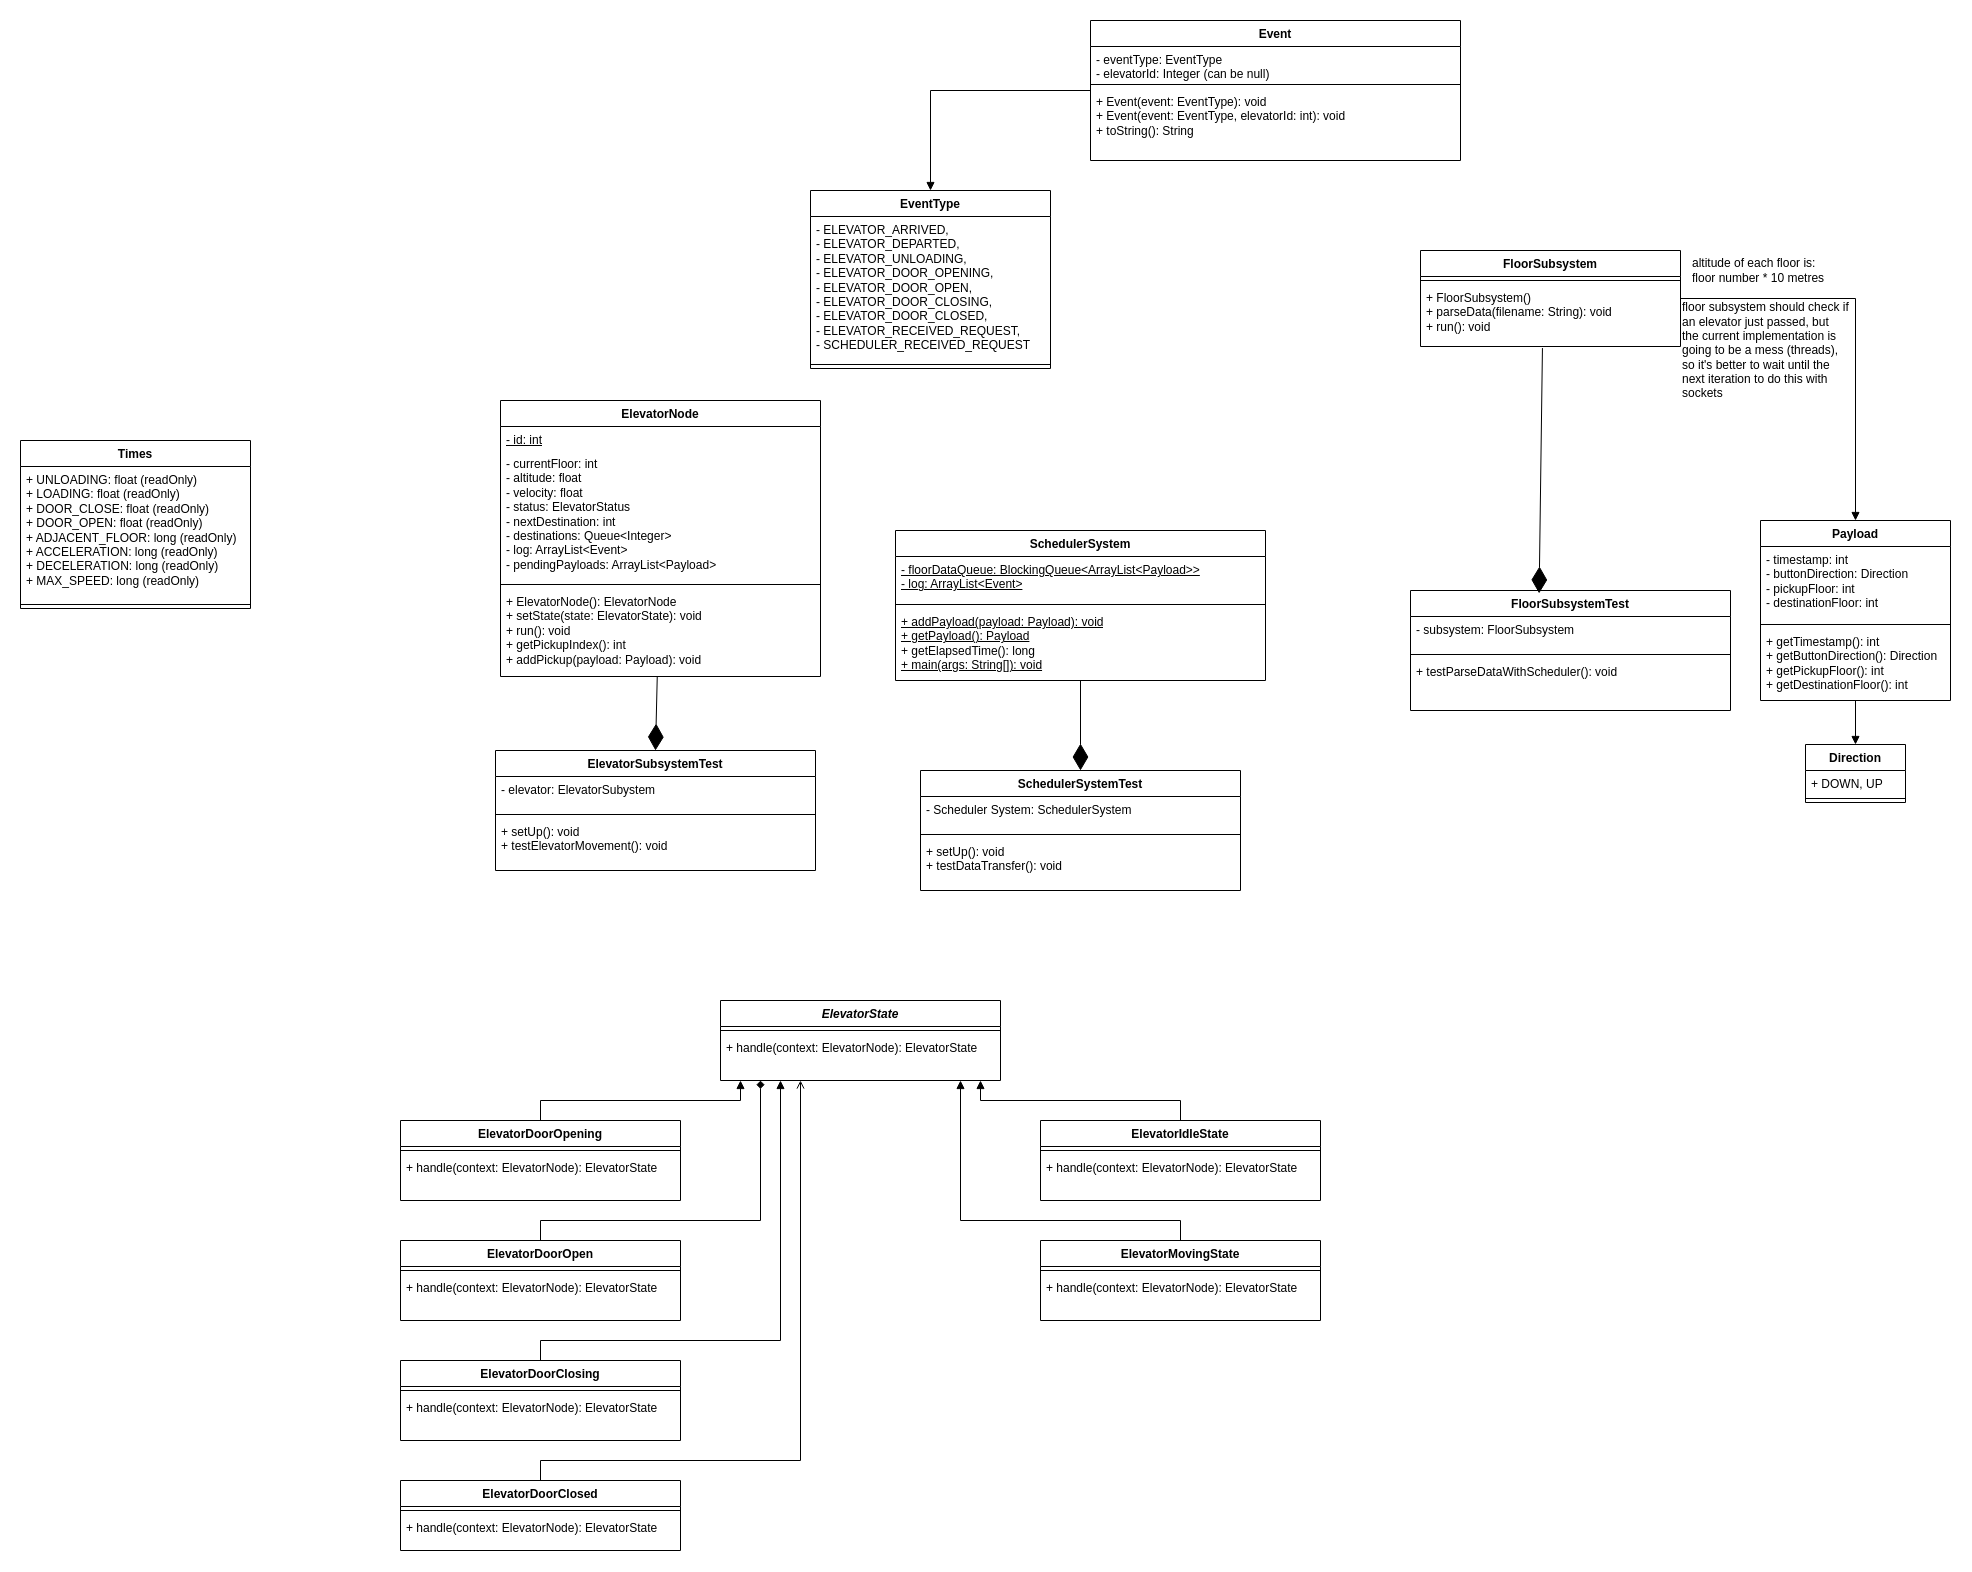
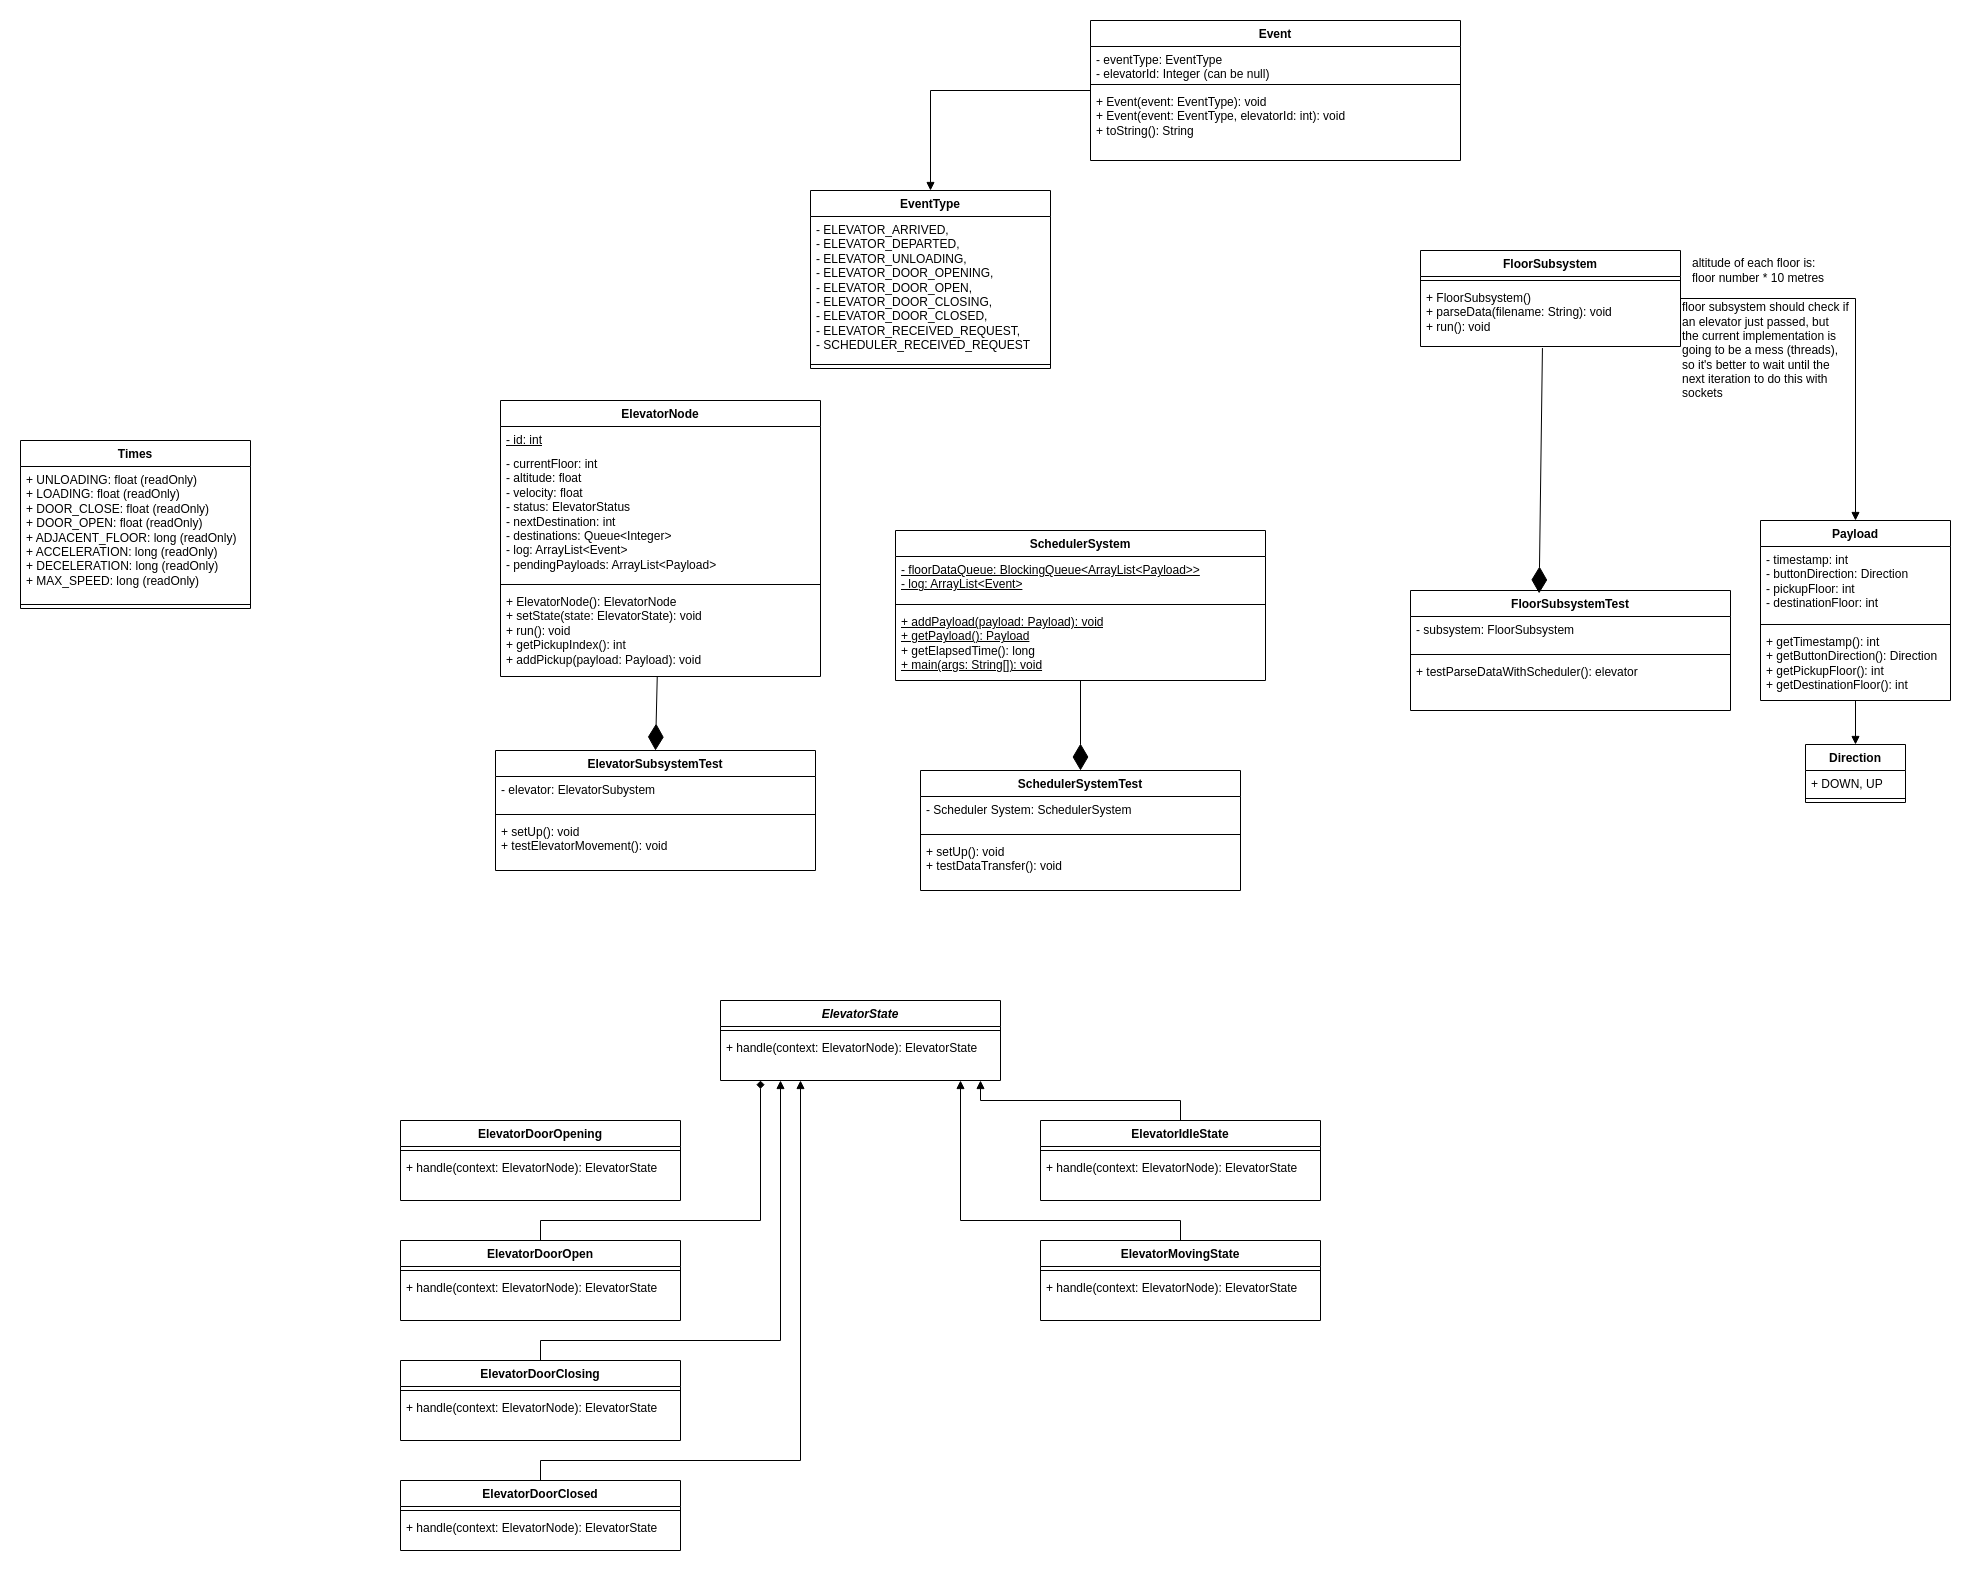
node "+ testParseDataWithScheduler(): void": label "+ testParseDataWithScheduler(): void" -> "+ testParseDataWithScheduler(): elevator"
edge "ElevatorDoorClosed" -> "ElevatorState": arrowhead open -> block
edge "ElevatorDoorOpening" -> "ElevatorState": removed
